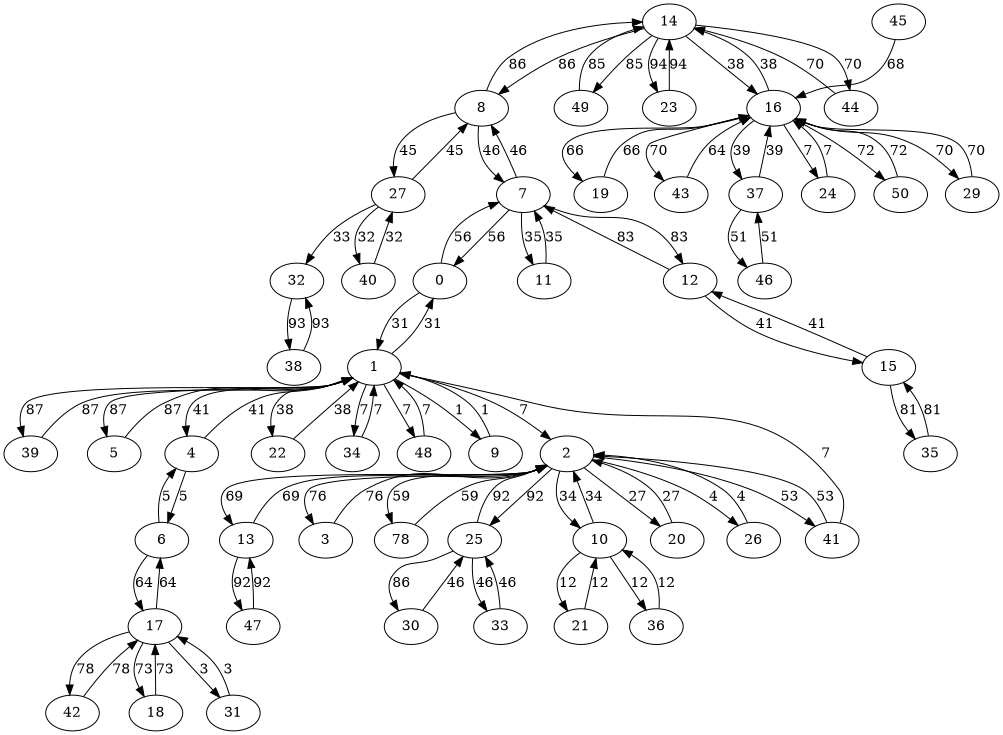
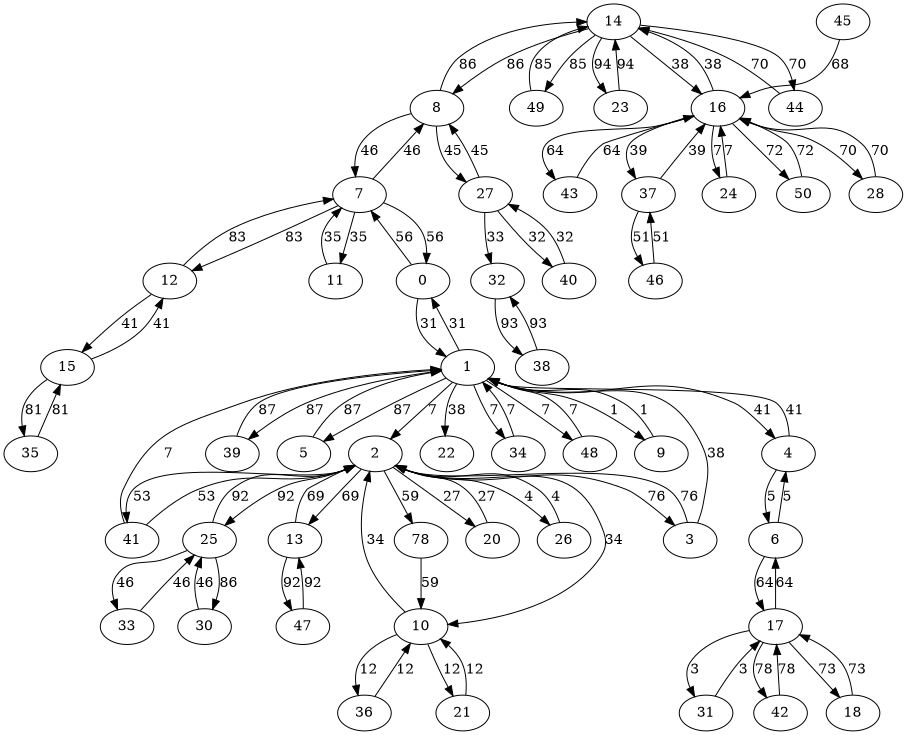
edge "16" -> "43": label "70" -> "64"
node "19": removed
node "29": label "29" -> "28"
edge "22" -> "1": now "3" -> "1"
edge "78" -> "2": now "78" -> "10"
